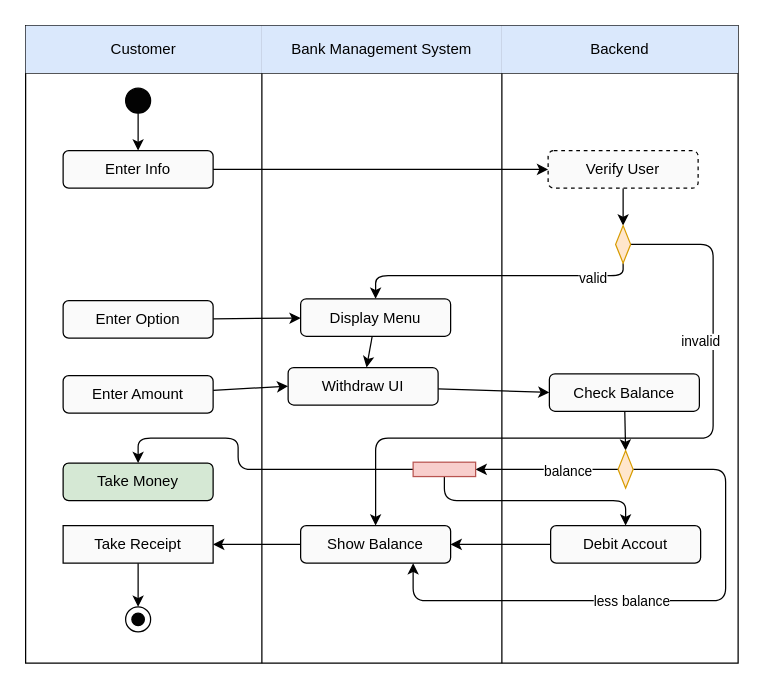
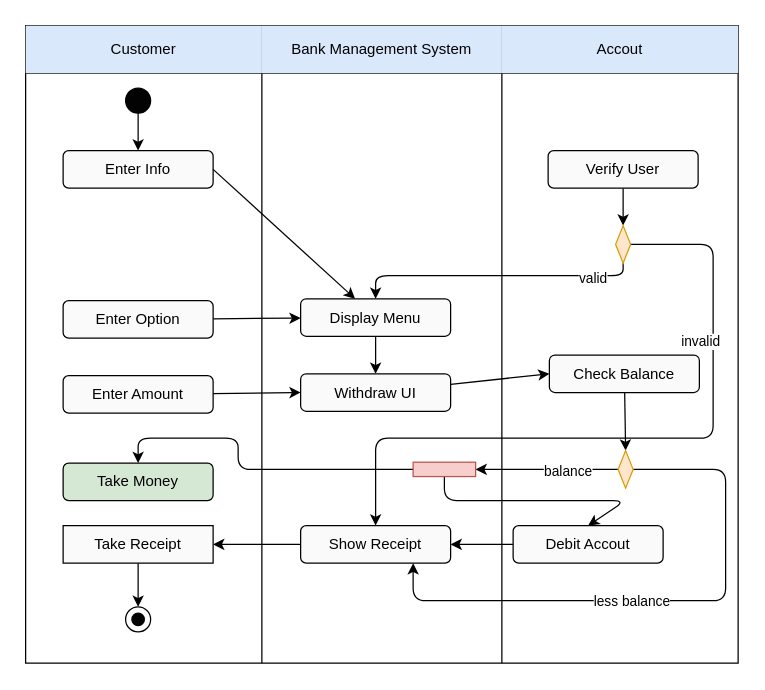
node "Backend": label "Backend" -> "Accout"
edge "Enter Info" -> "Verify User": now "Enter Info" -> "Display Menu"
node "Verify User": style dashed -> solid
node "Withdraw UI": moved (363, 386) -> (376, 393)
node "Check Balance": moved (624, 393) -> (624, 374)
node "Show Balance": label "Show Balance" -> "Show Receipt"
node "Debit Accout": moved (626, 544) -> (588, 544)
